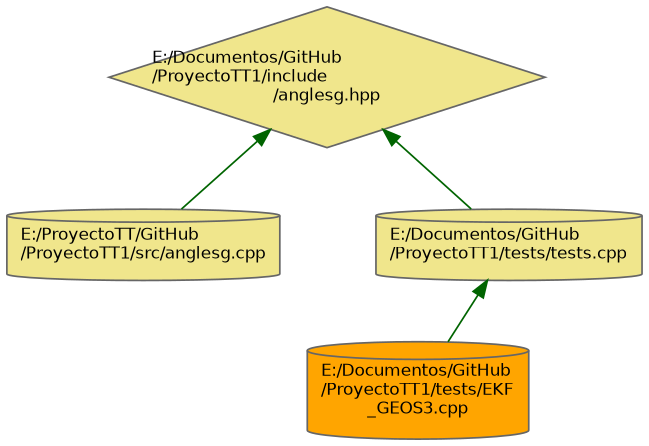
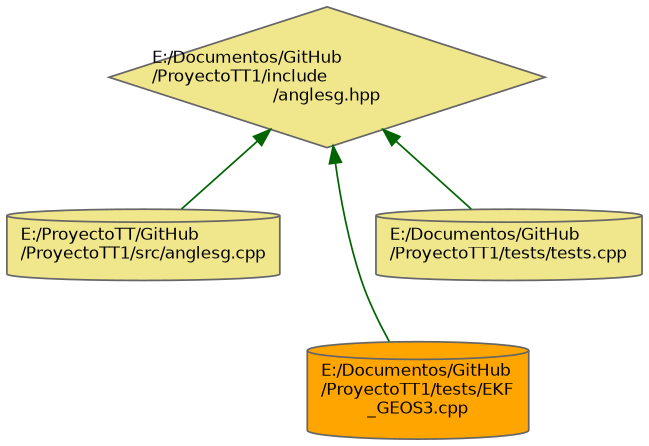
edge "E:/Documentos/GitHub /ProyectoTT1/tests/EKF _GEOS3.cpp" -> "E:/Documentos/GitHub /ProyectoTT1/tests/tests.cpp": now "E:/Documentos/GitHub /ProyectoTT1/tests/EKF _GEOS3.cpp" -> "E:/Documentos/GitHub /ProyectoTT1/include /anglesg.hpp"
